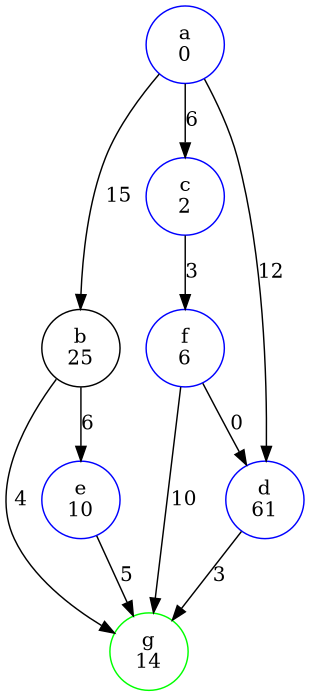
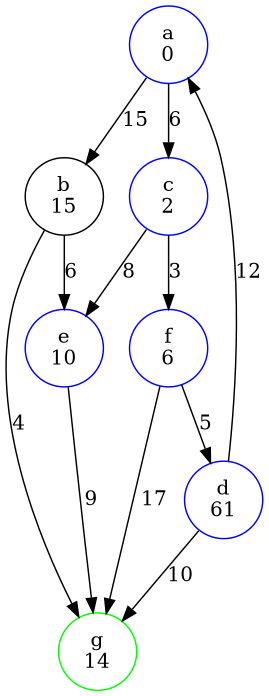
edge "a 0" -> "d 61": reversed
edge "c 2" -> "e 10": added, label "8"
node "b 25": label "b 25" -> "b 15"
edge "f 6" -> "d 61": label "0" -> "5"
edge "f 6" -> "g 14": label "10" -> "17"
edge "e 10" -> "g 14": label "5" -> "9"
edge "d 61" -> "g 14": label "3" -> "10"
